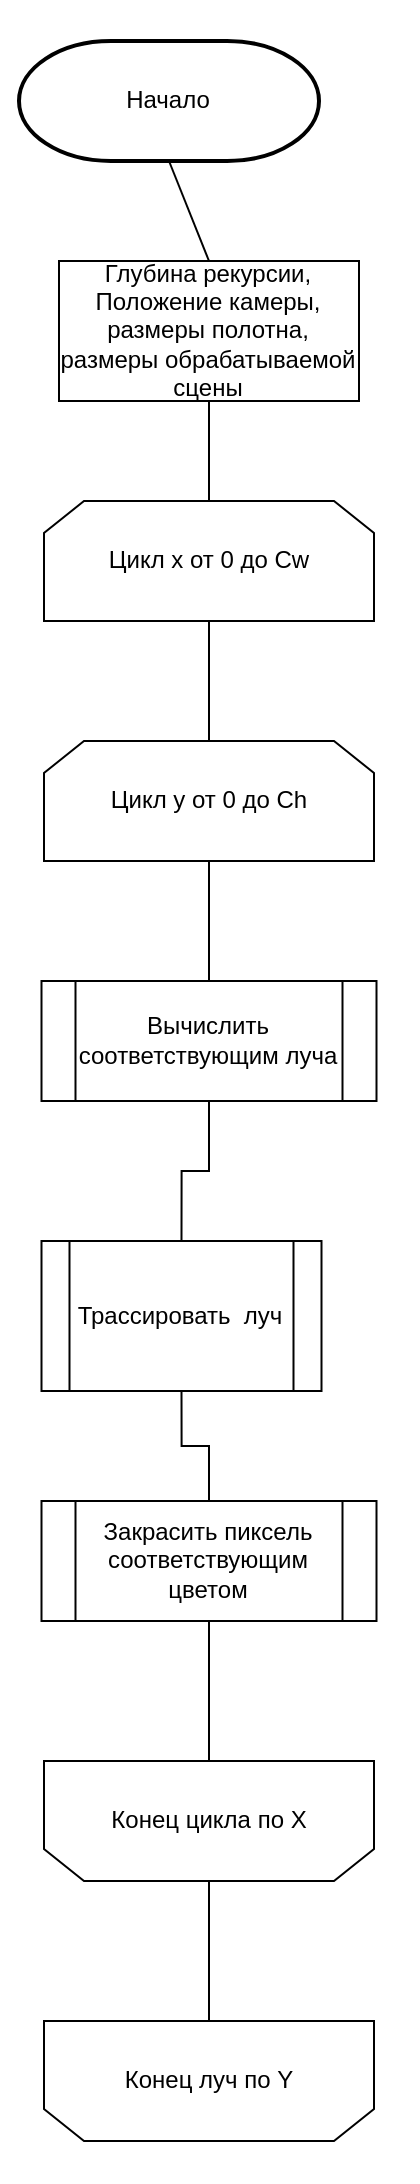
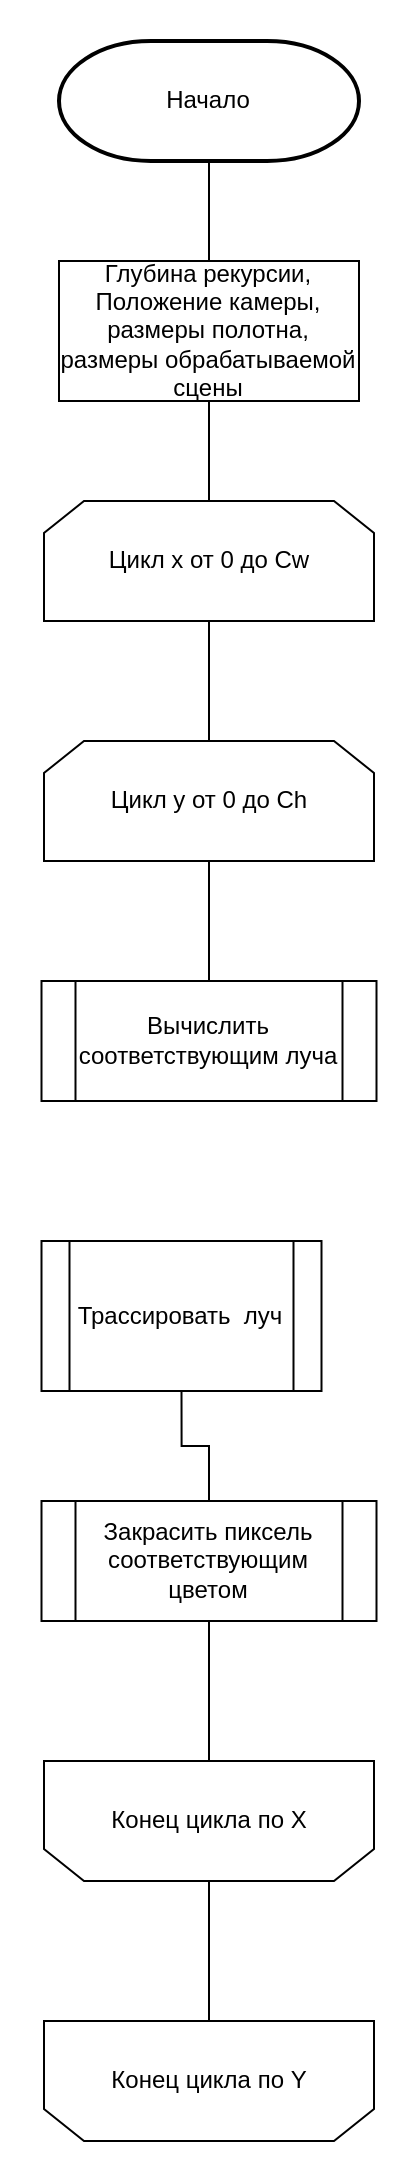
node "Начало": moved (169, 101) -> (209, 101)
edge "Вычислить соответствующим луча" -- "Трассировать луч": removed
node "Конец луч по Y": label "Конец луч по Y" -> "Конец цикла по Y"
